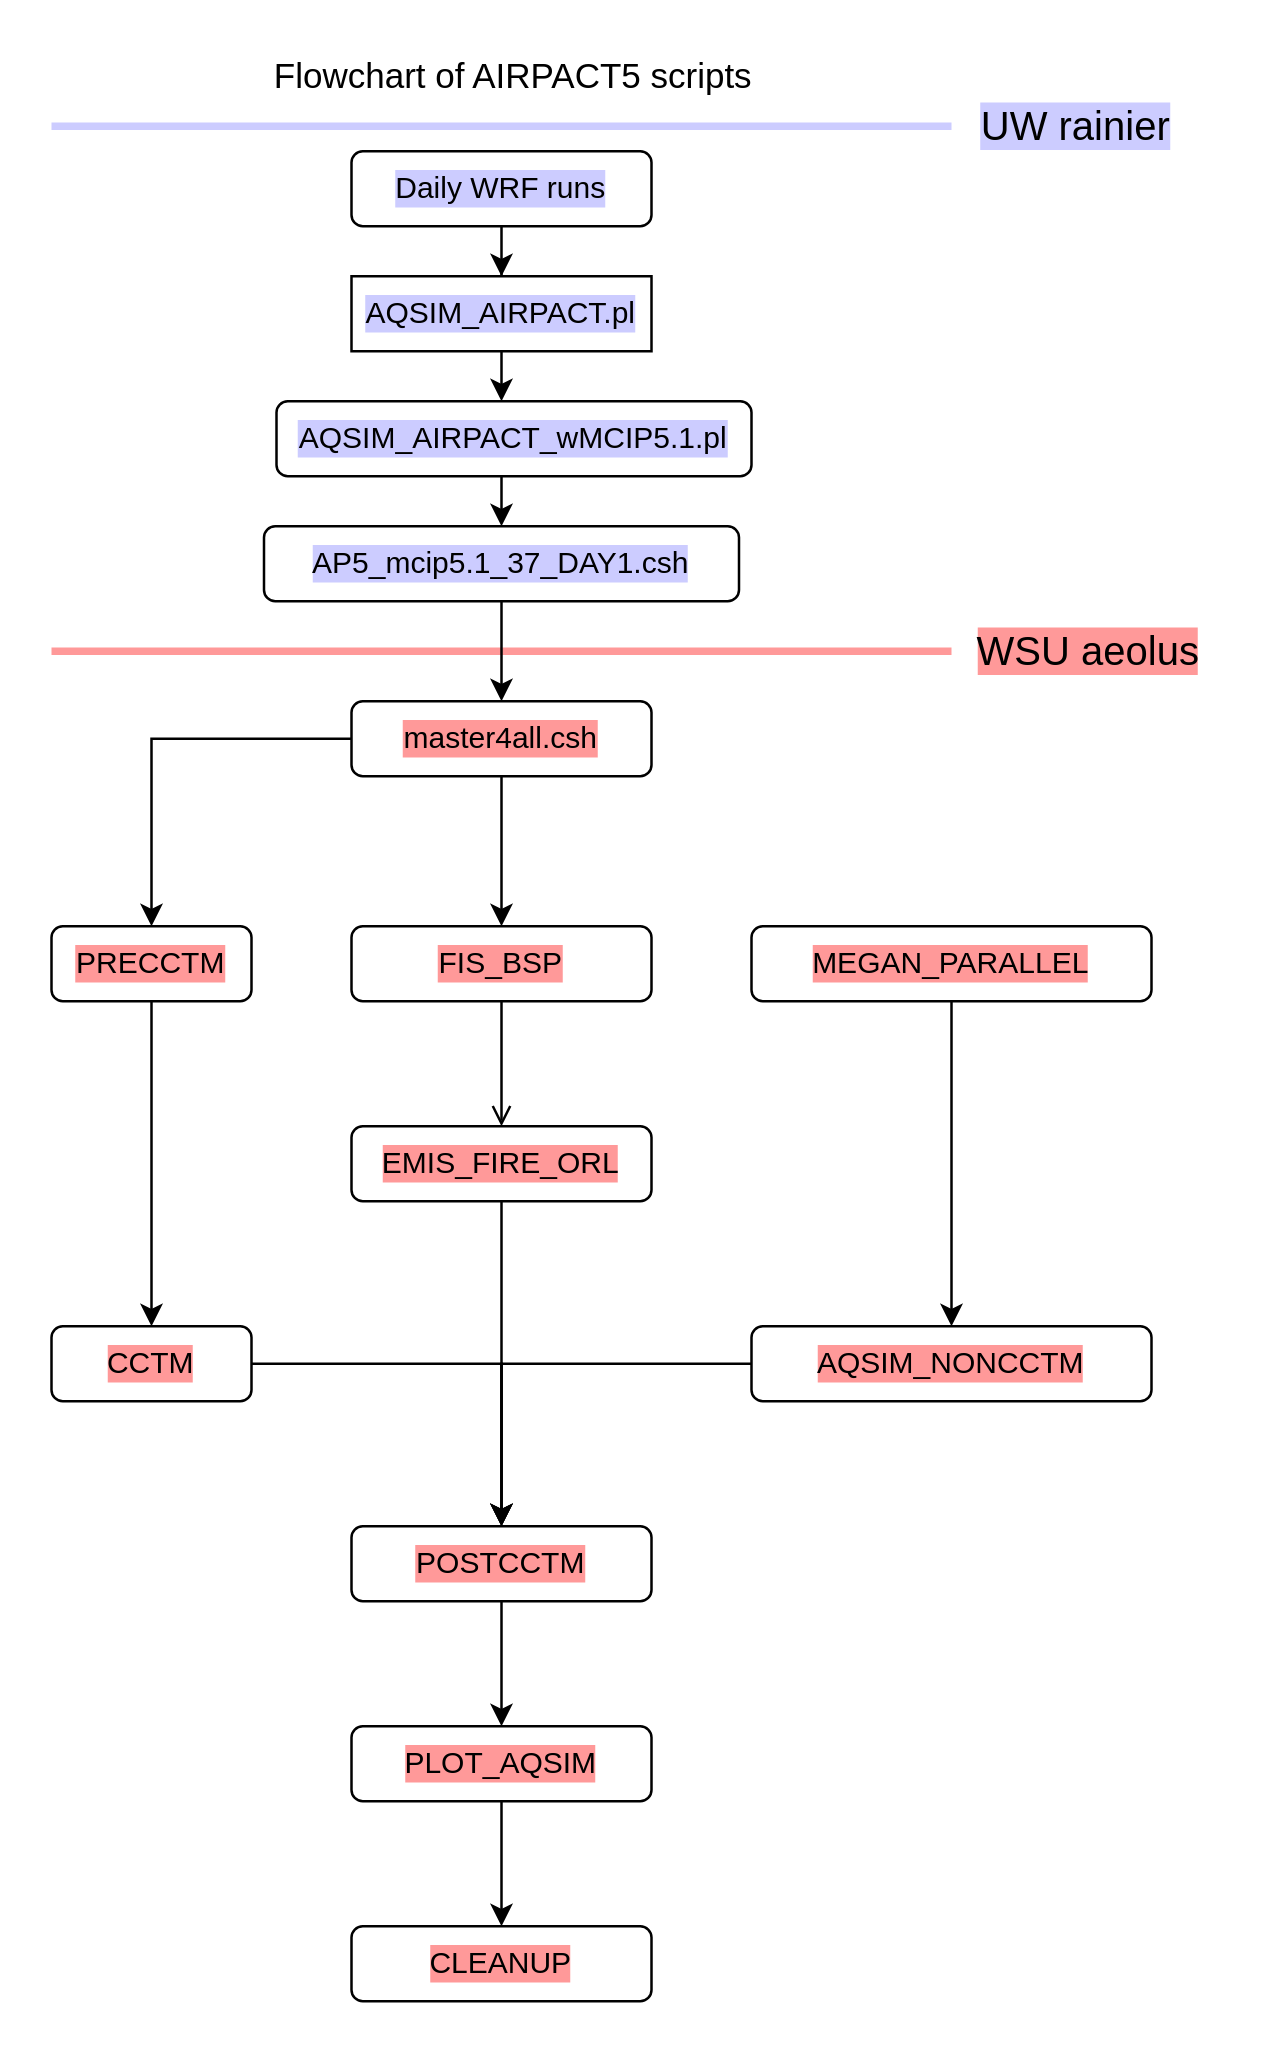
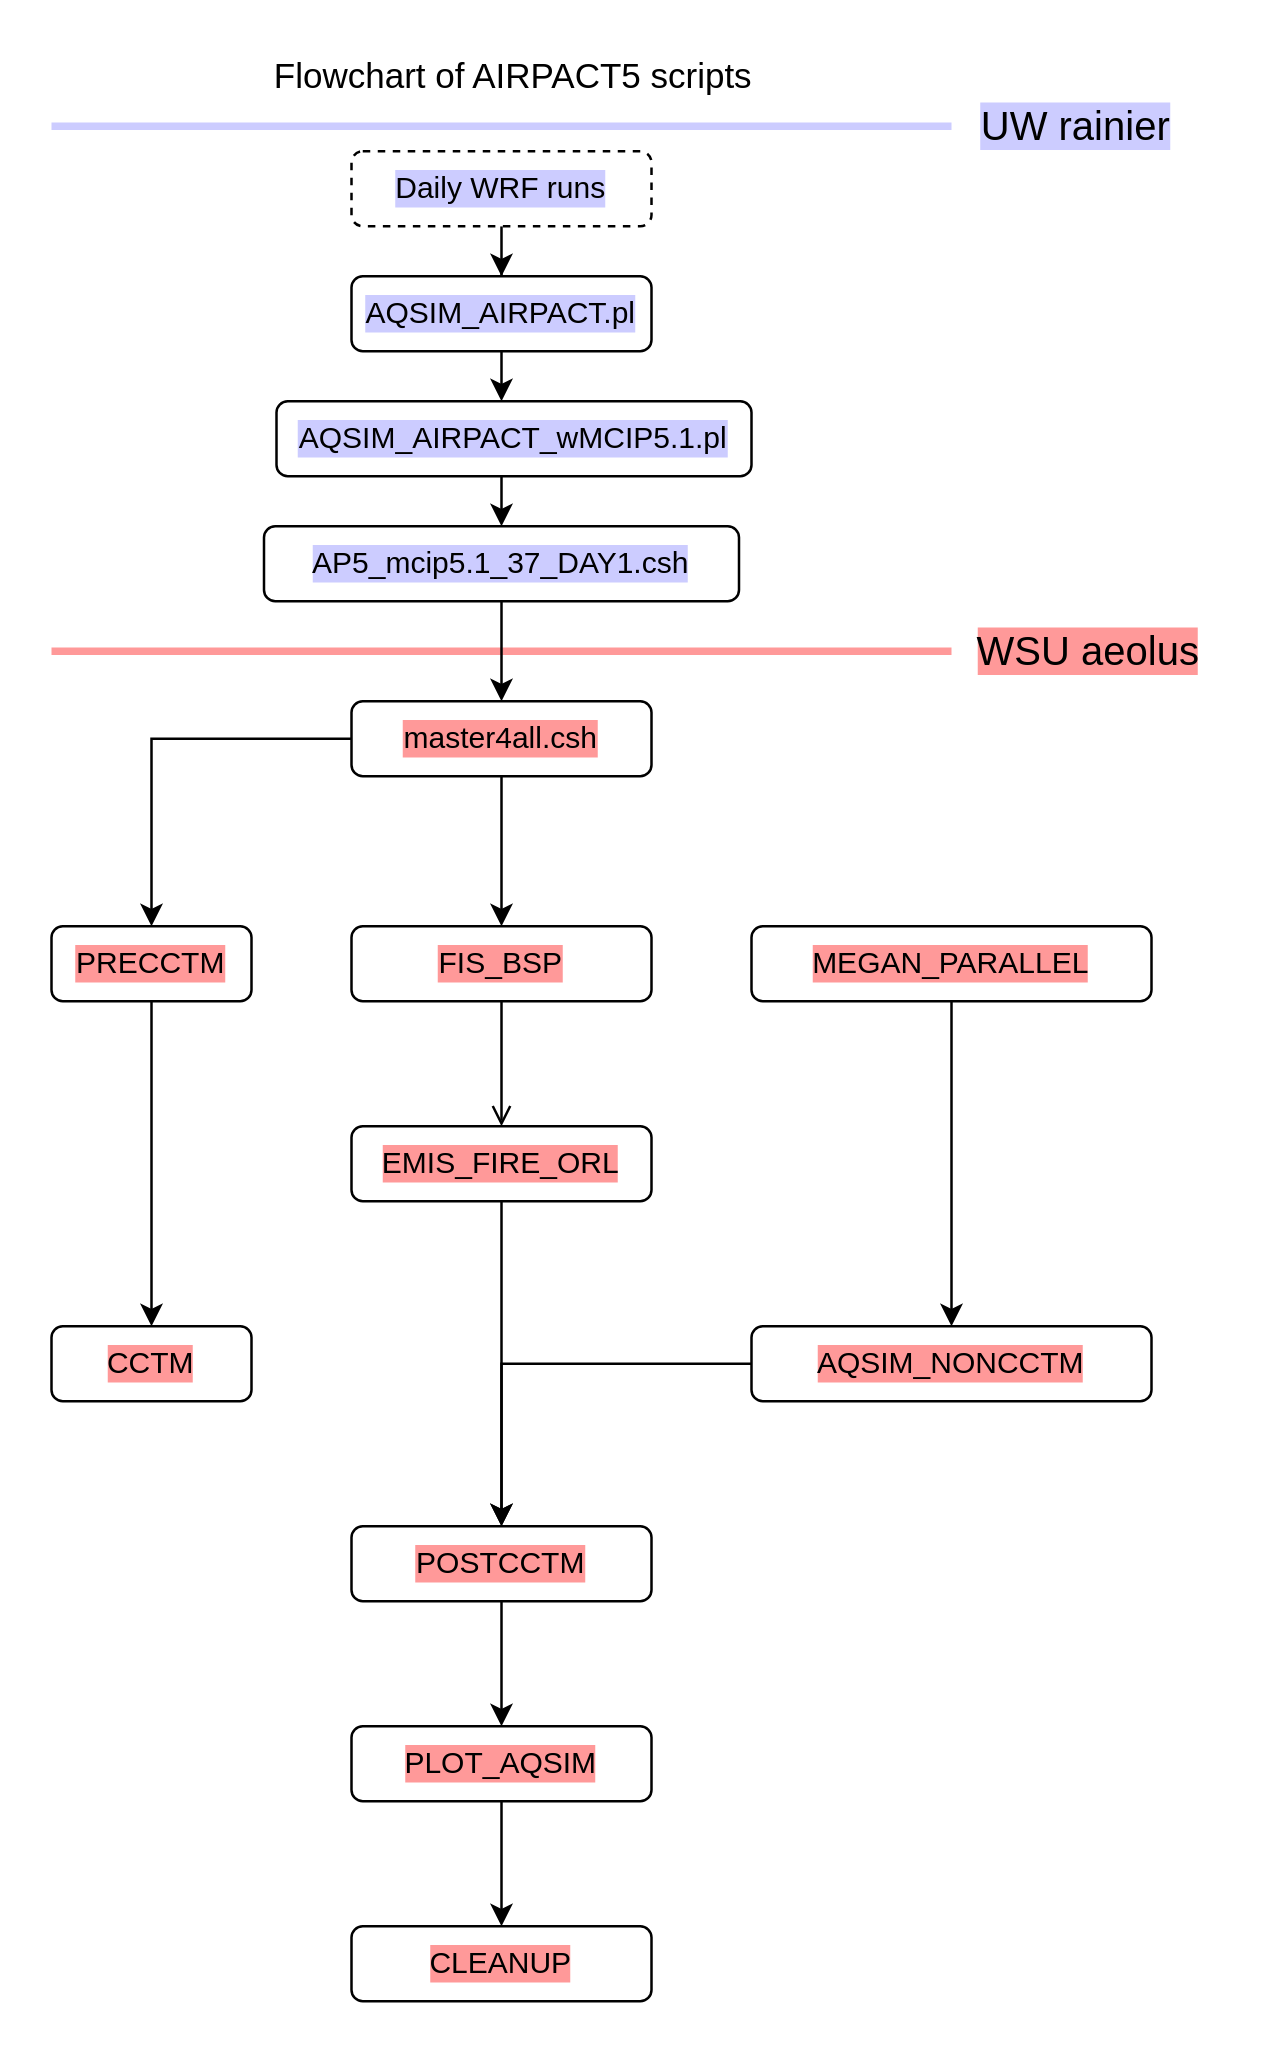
node "Daily WRF runs": style solid -> dashed
node "AQSIM_AIRPACT.pl": shape rectangle -> rounded rectangle
edge "CCTM" -> "POSTCCTM": removed
